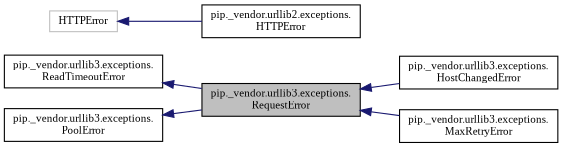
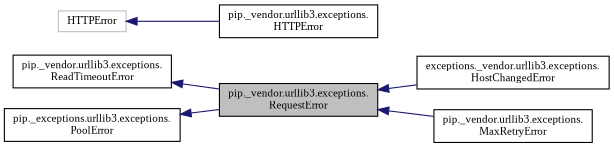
node "pip._vendor.urllib2.exceptions. HTTPError": label "pip._vendor.urllib2.exceptions. HTTPError" -> "pip._vendor.urllib3.exceptions. HTTPError"
node "pip._vendor.urllib3.exceptions. HostChangedError": label "pip._vendor.urllib3.exceptions. HostChangedError" -> "exceptions._vendor.urllib3.exceptions. HostChangedError"
node "pip._vendor.urllib3.exceptions. PoolError": label "pip._vendor.urllib3.exceptions. PoolError" -> "pip._exceptions.urllib3.exceptions. PoolError"
